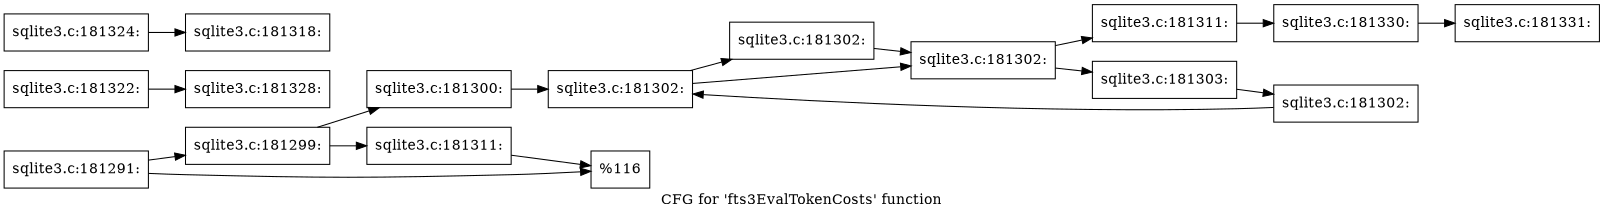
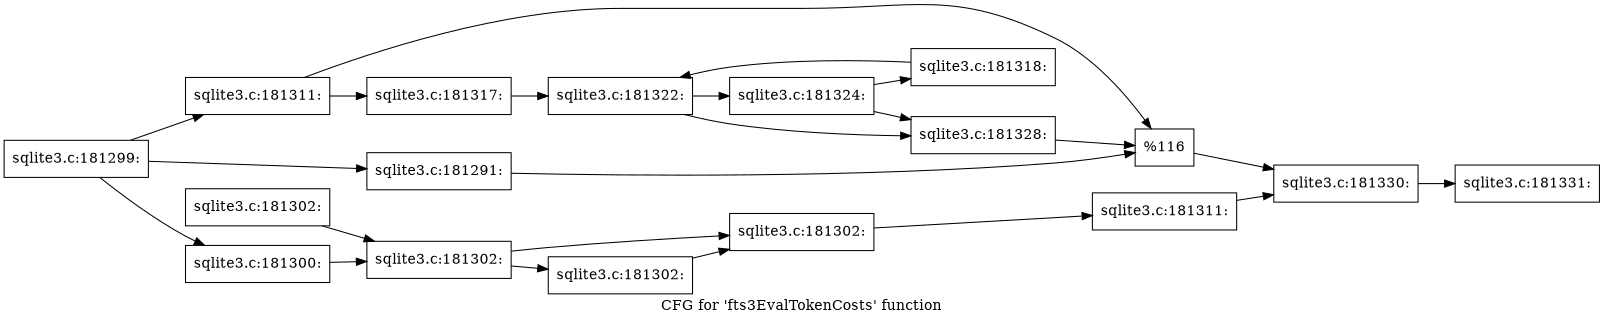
edge "sqlite3.c:181318:" -> "sqlite3.c:181322:": added
node "sqlite3.c:181303:": removed
node "sqlite3.c:181317:": added
edge "sqlite3.c:181322:" -> "sqlite3.c:181324:": added
edge "sqlite3.c:181324:" -> "sqlite3.c:181328:": added
edge "sqlite3.c:181328:" -> "%116": added
edge "sqlite3.c:181291:" -> "sqlite3.c:181299:": reversed
edge "%116" -> "sqlite3.c:181330:": added
